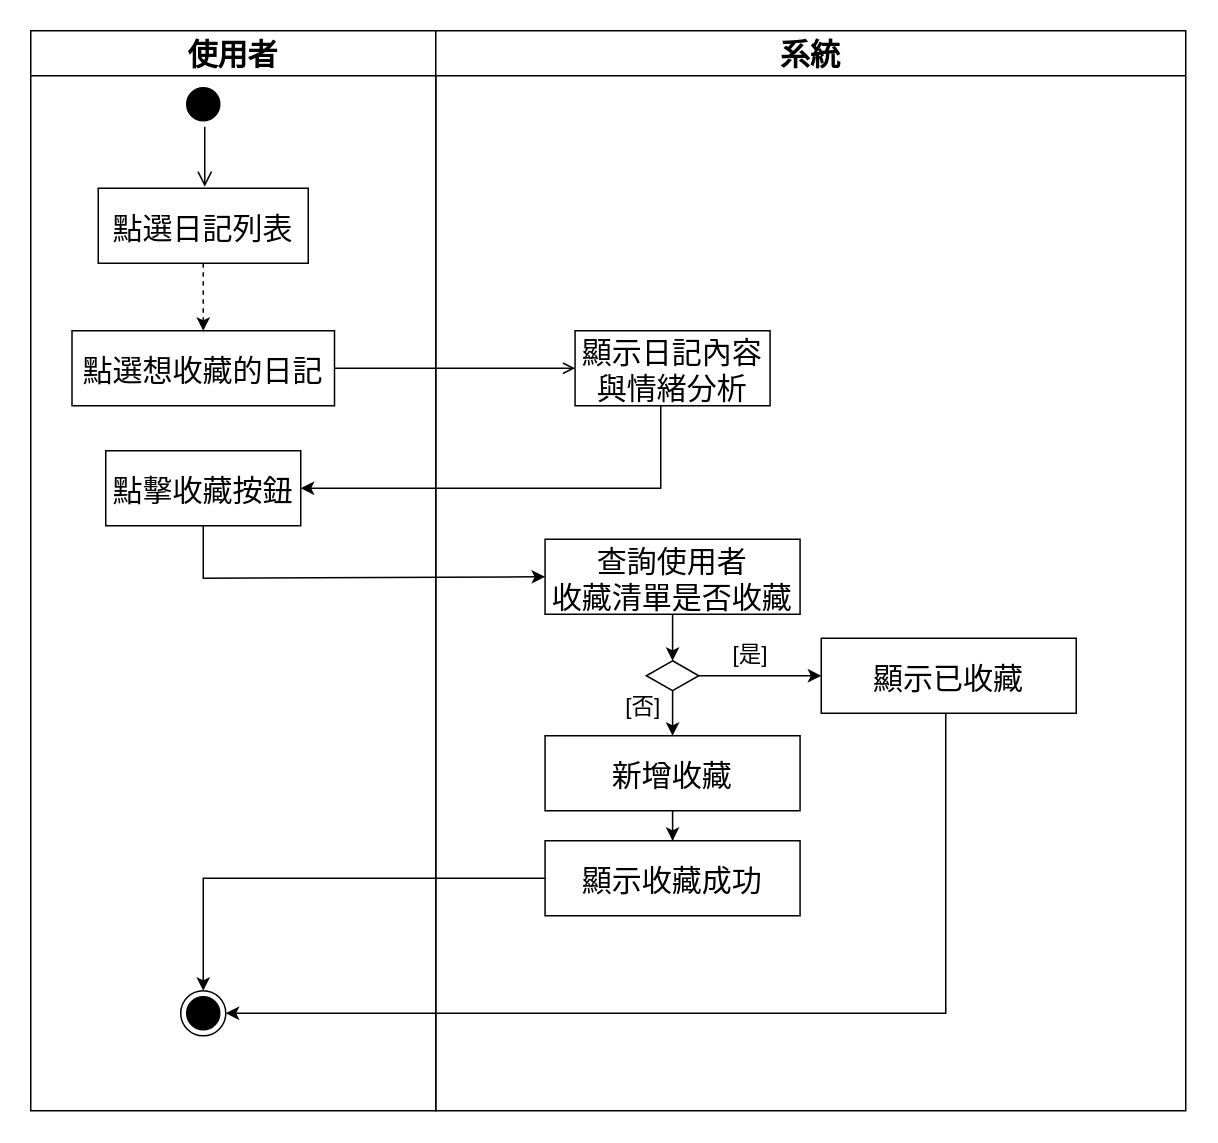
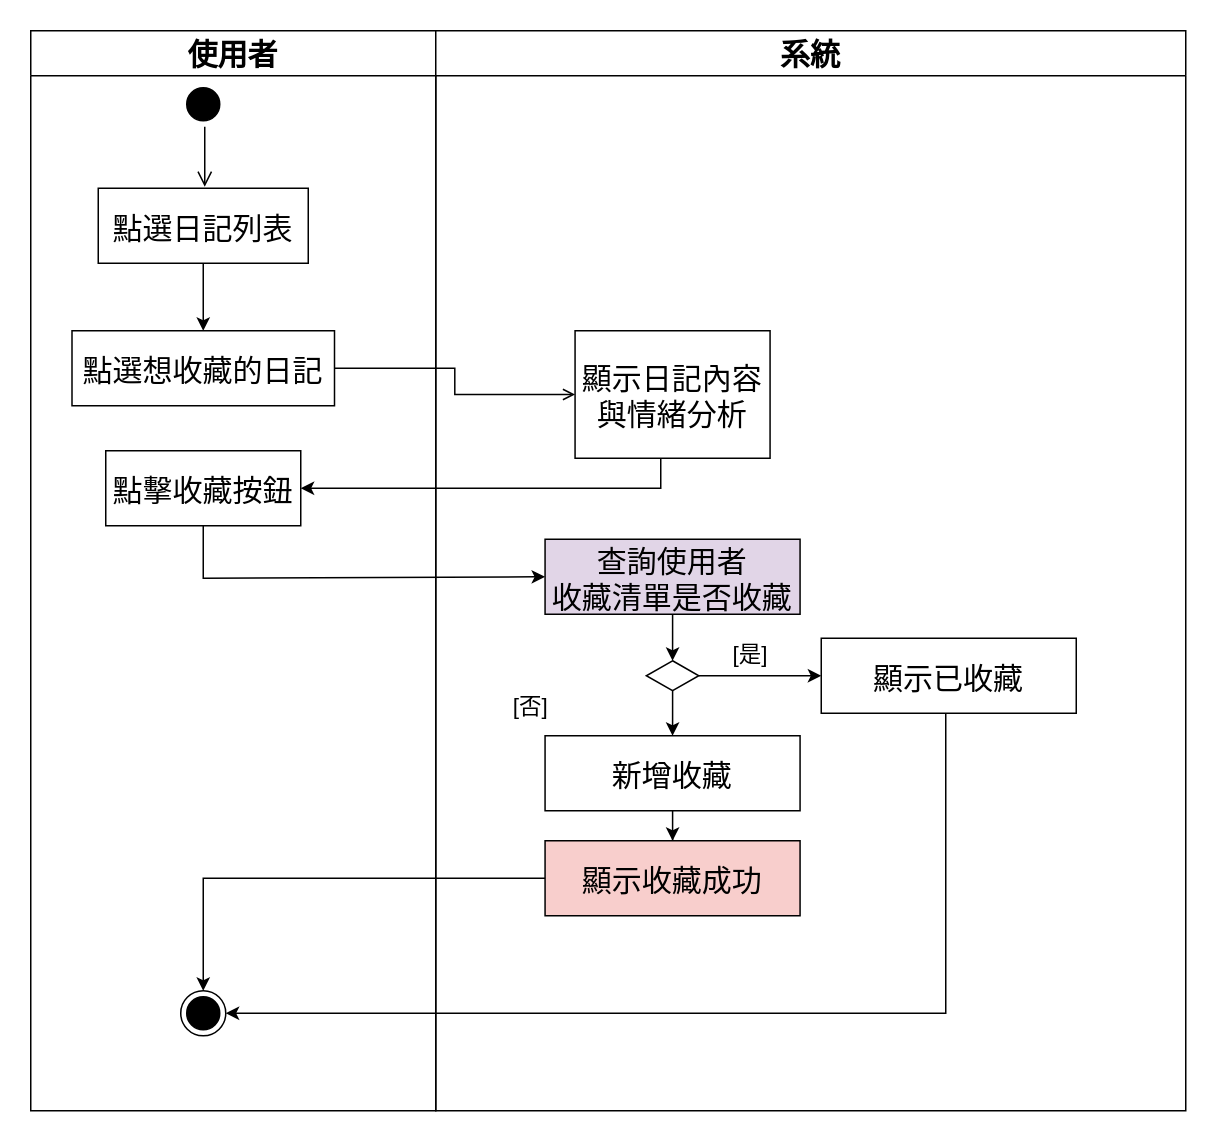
edge "點選日記列表" -> "點選想收藏的日記": style dashed -> solid
node "顯示日記內容 與情緒分析": size 195x75 -> 195x128
node "查詢使用者 收藏清單是否收藏": fillcolor #ffffff -> #e1d5e7
node "[否]": moved (644, 706) -> (531, 706)
node "顯示收藏成功": fillcolor #ffffff -> #f8cecc
